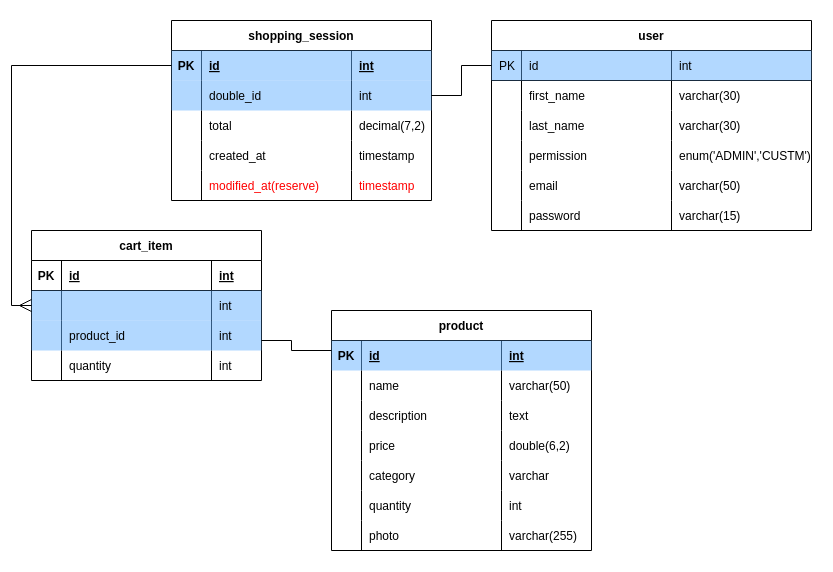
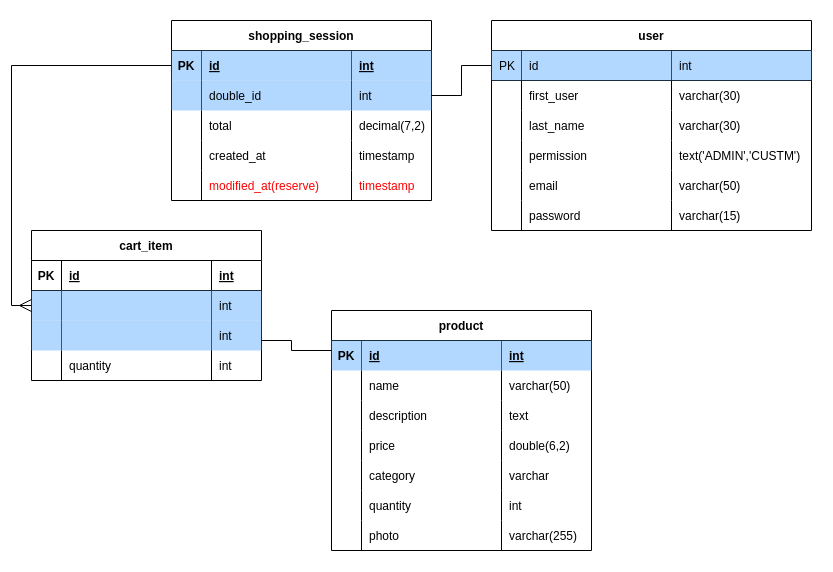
node "first_name": label "first_name" -> "first_user"
node "enum('ADMIN','CUSTM')": label "enum('ADMIN','CUSTM')" -> "text('ADMIN','CUSTM')"
node "product_id": removed
